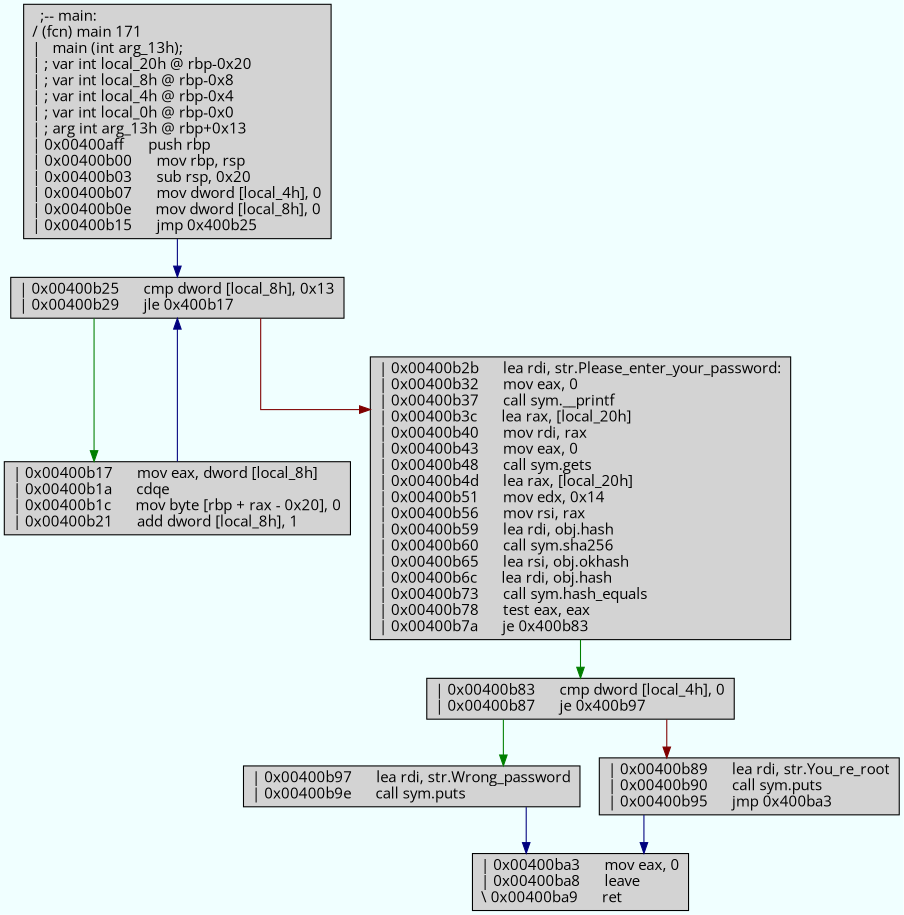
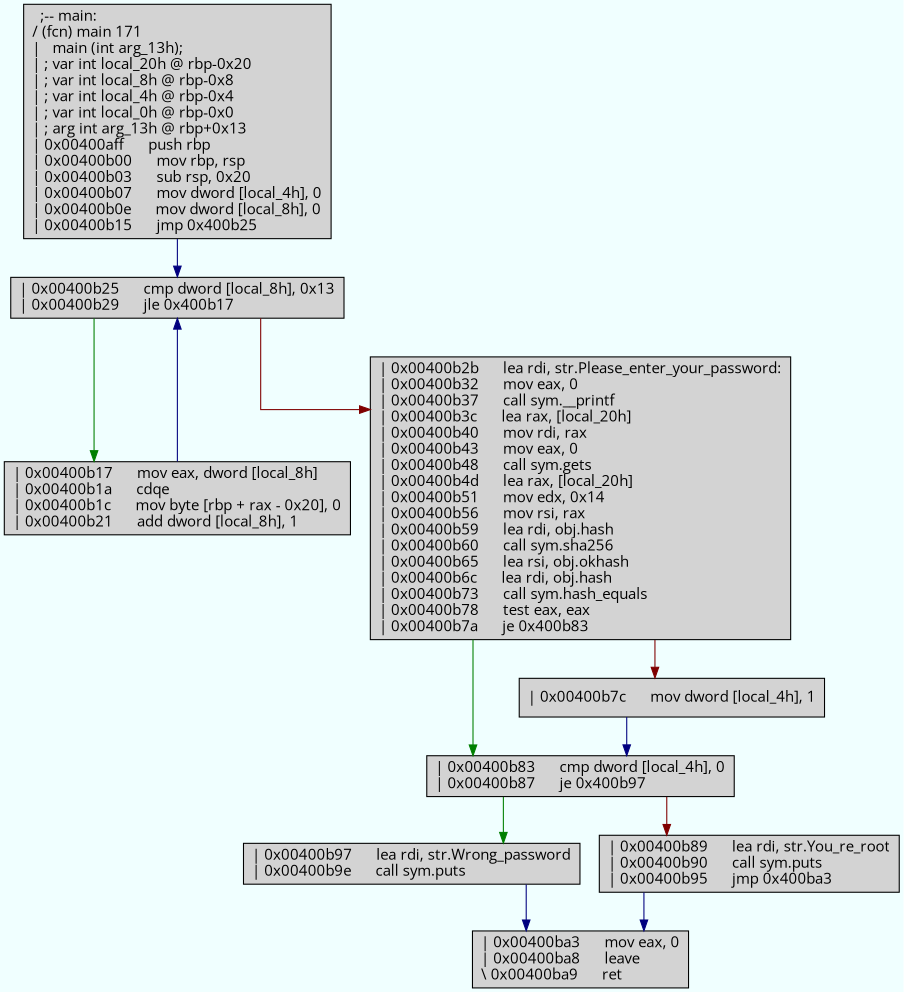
node "| 0x00400b7c      mov dword [local_4h], 1": added
